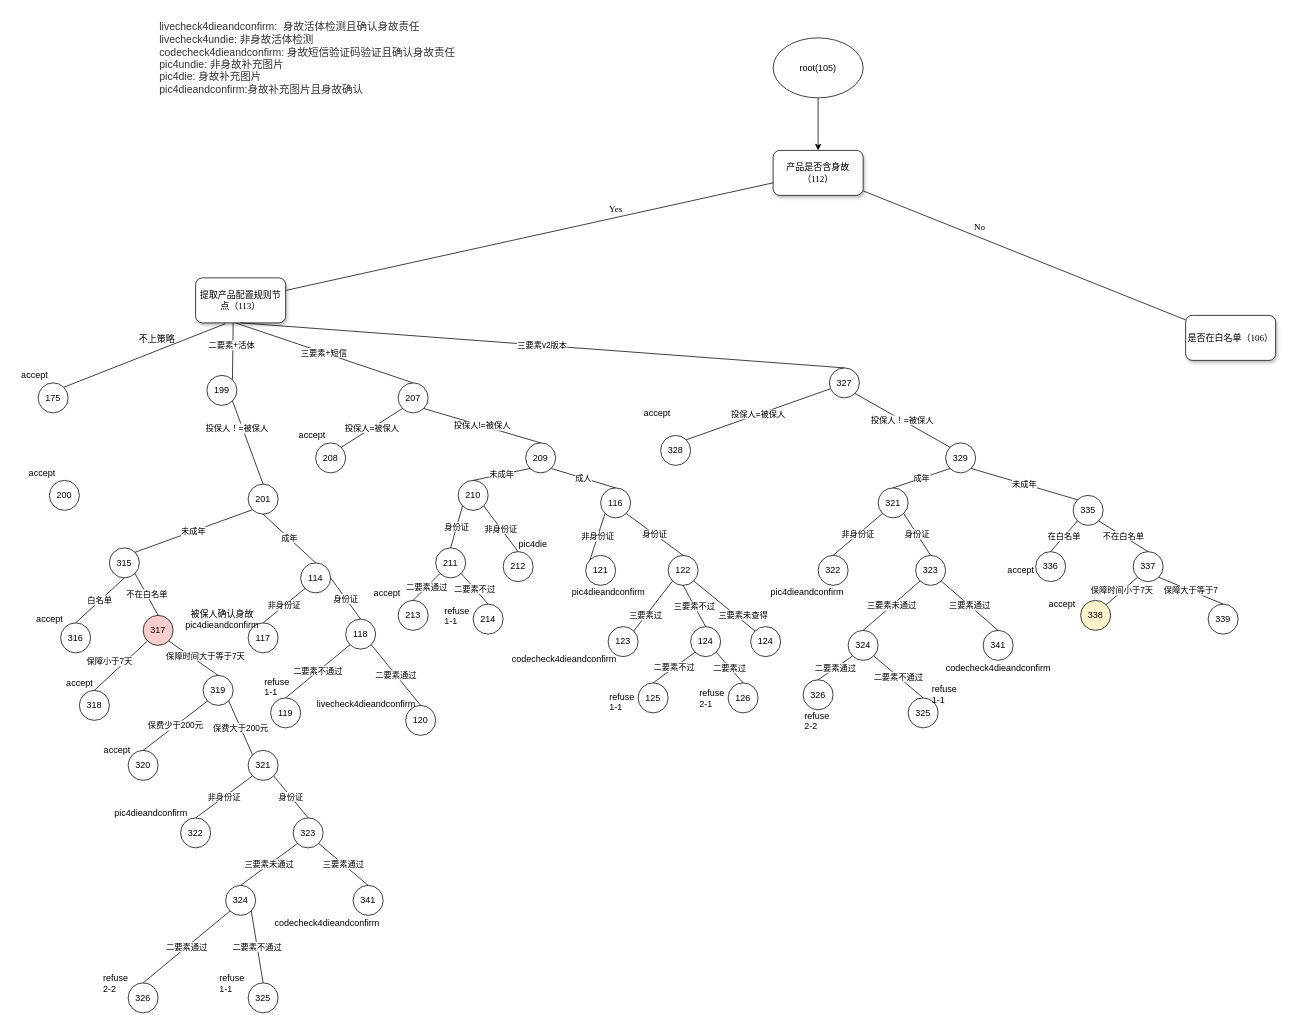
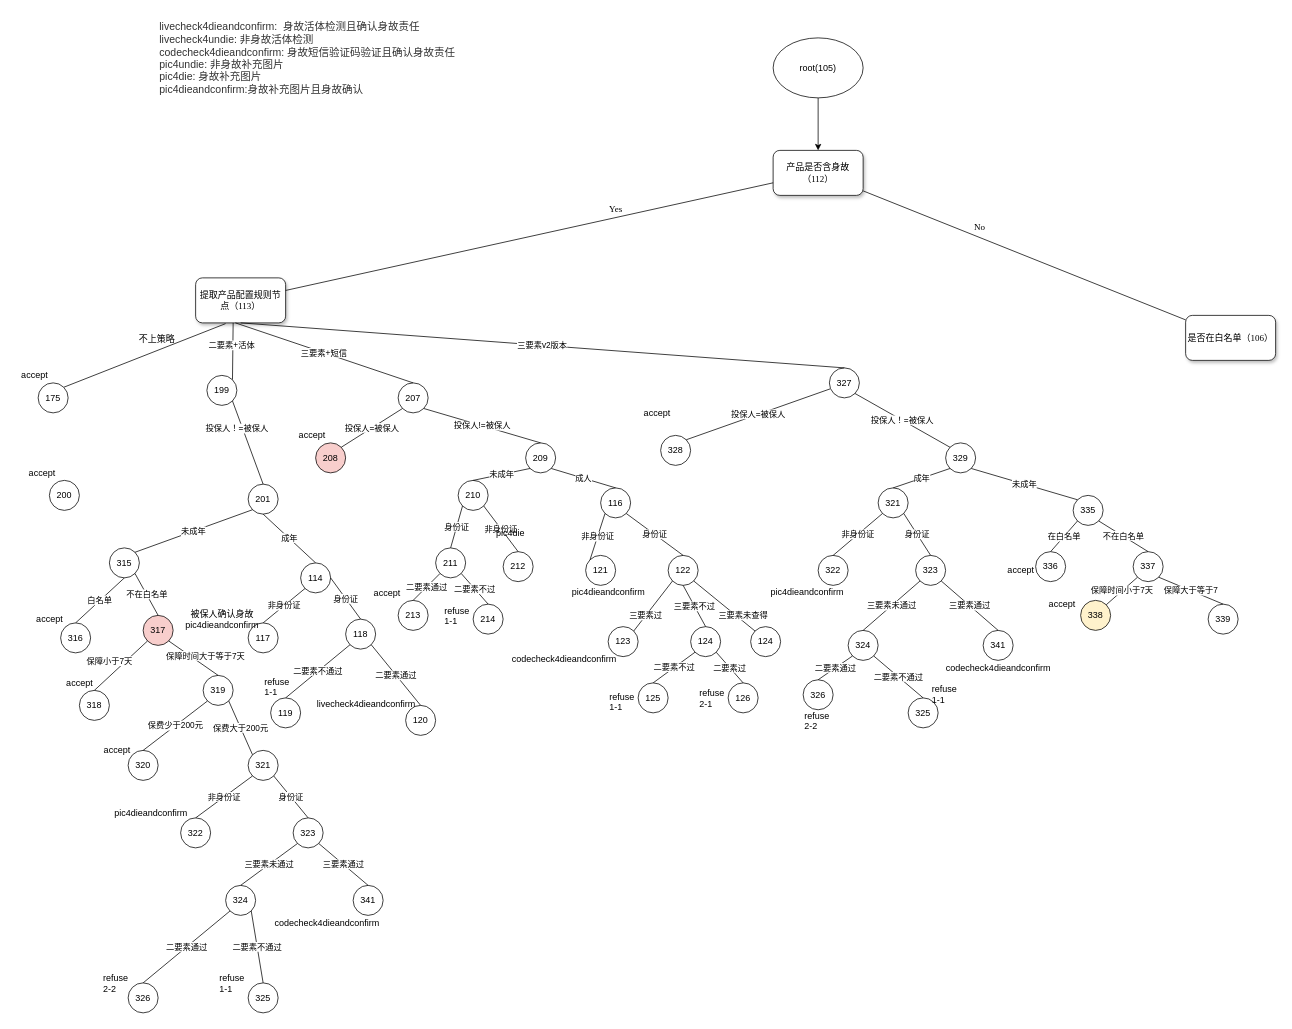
node "208": fillcolor #ffffff -> #f8cecc
node "pic4die": moved (533, 544) -> (510, 533)
